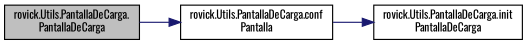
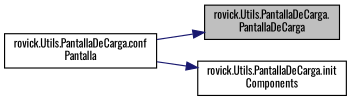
edge "rovick.Utils.PantallaDeCarga. PantallaDeCarga" -> "rovick.Utils.PantallaDeCarga.conf Pantalla": reversed
node "rovick.Utils.PantallaDeCarga.init PantallaDeCarga": label "rovick.Utils.PantallaDeCarga.init PantallaDeCarga" -> "rovick.Utils.PantallaDeCarga.init Components"
